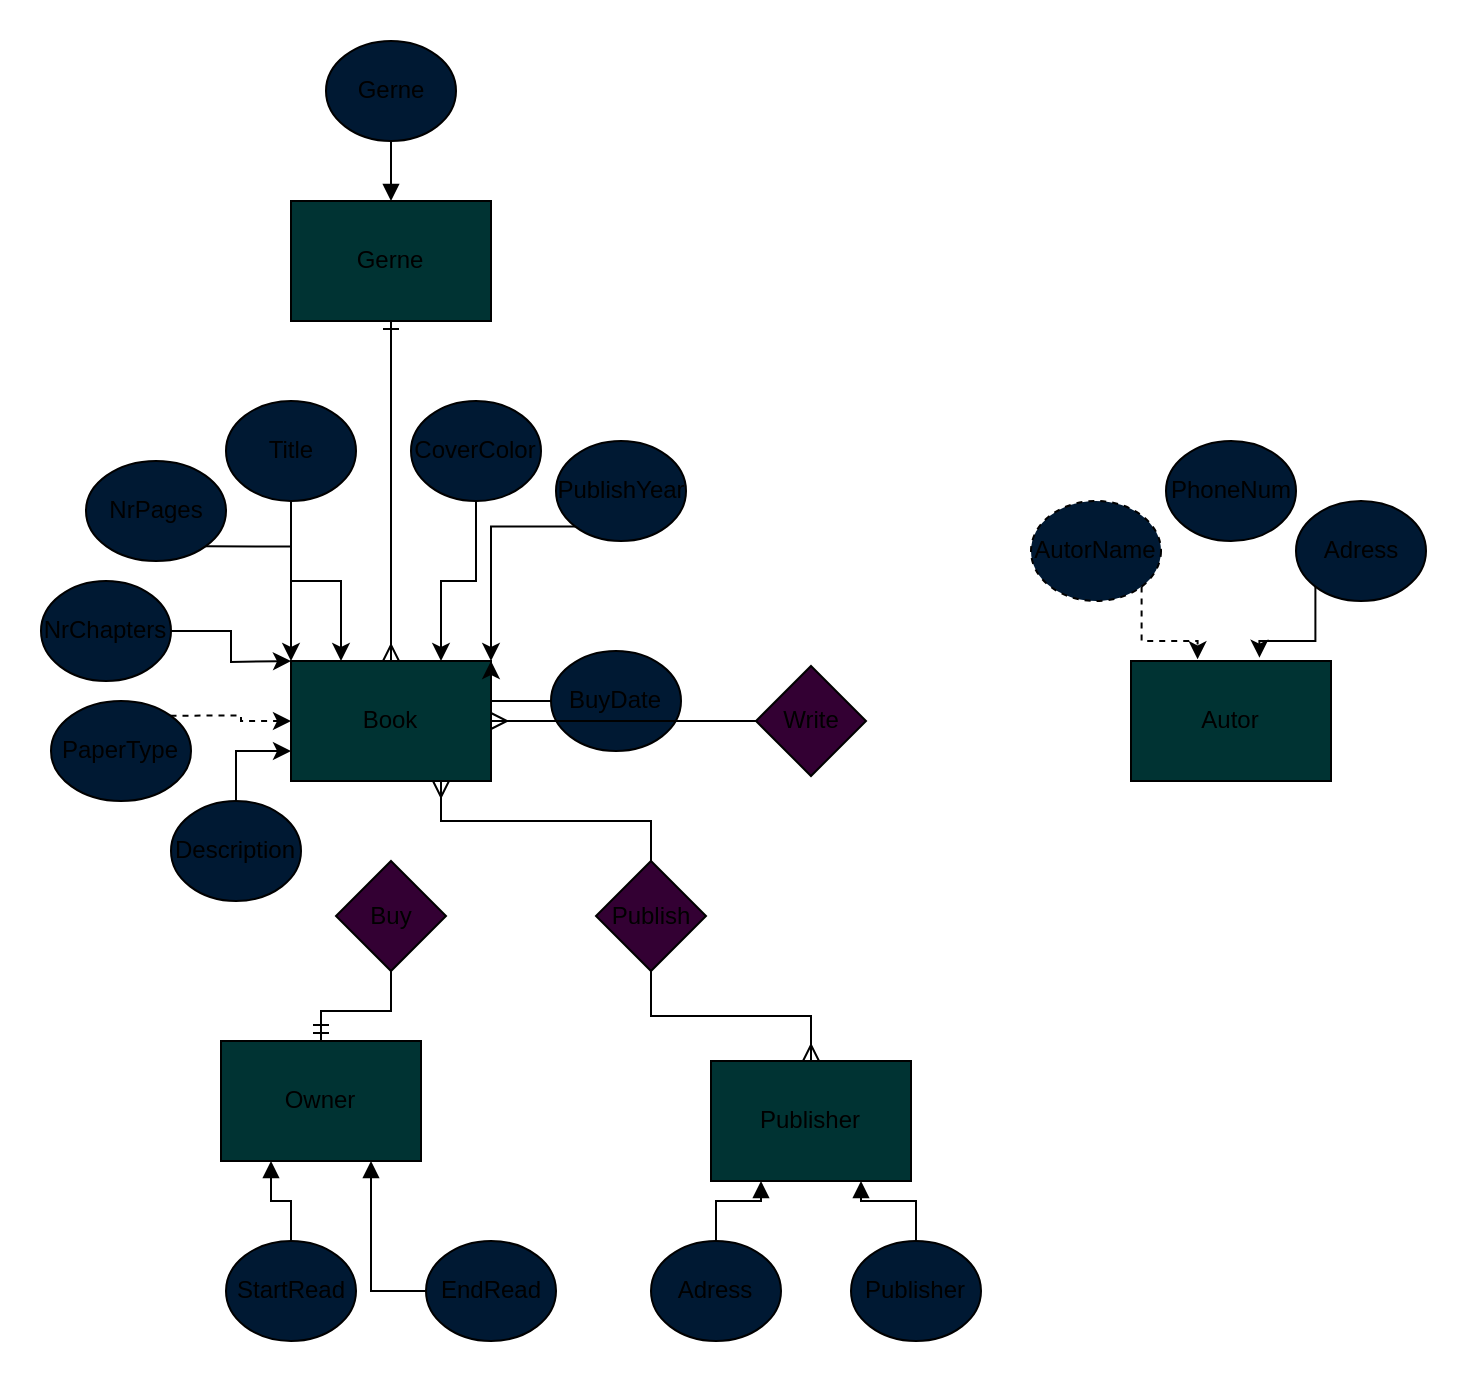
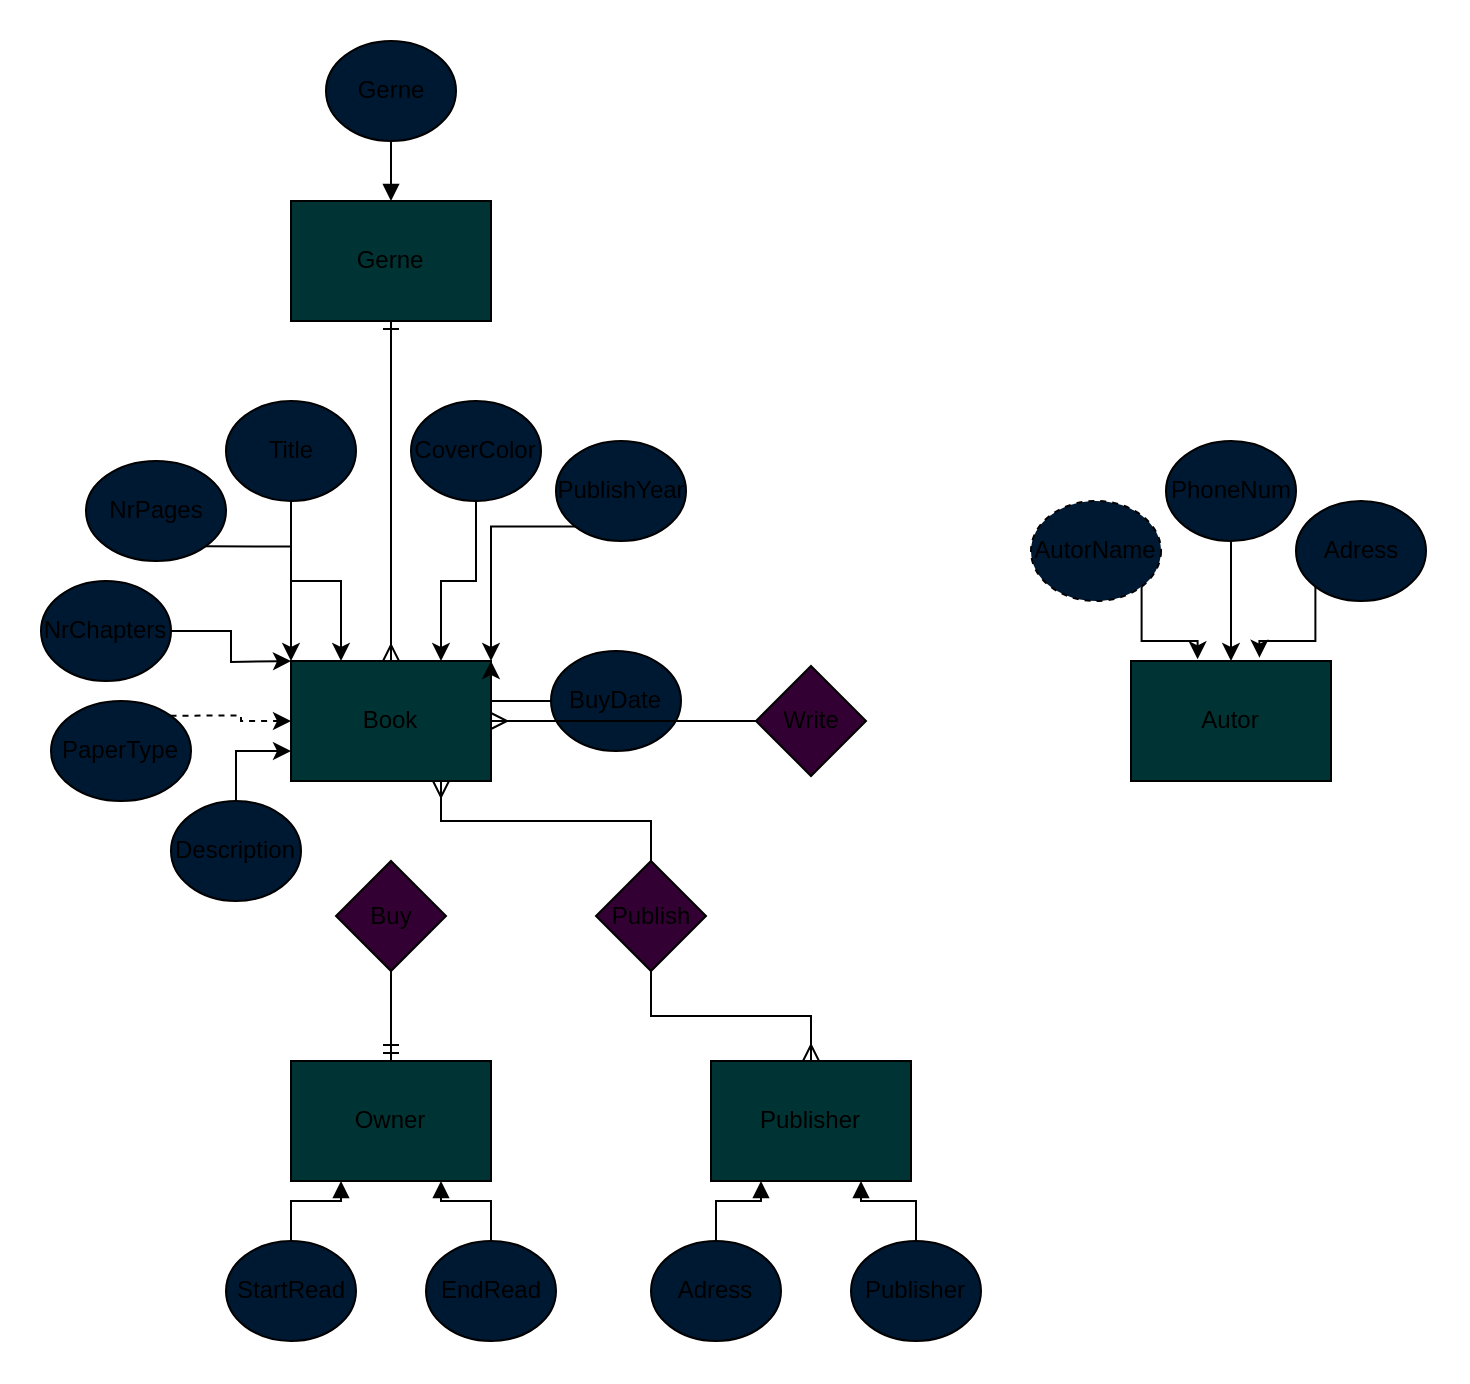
edge "PhoneNum" -> "Autor": added
edge "AutorName" -> "Autor": style dashed -> solid
node "Owner": moved (321, 1101) -> (391, 1121)
